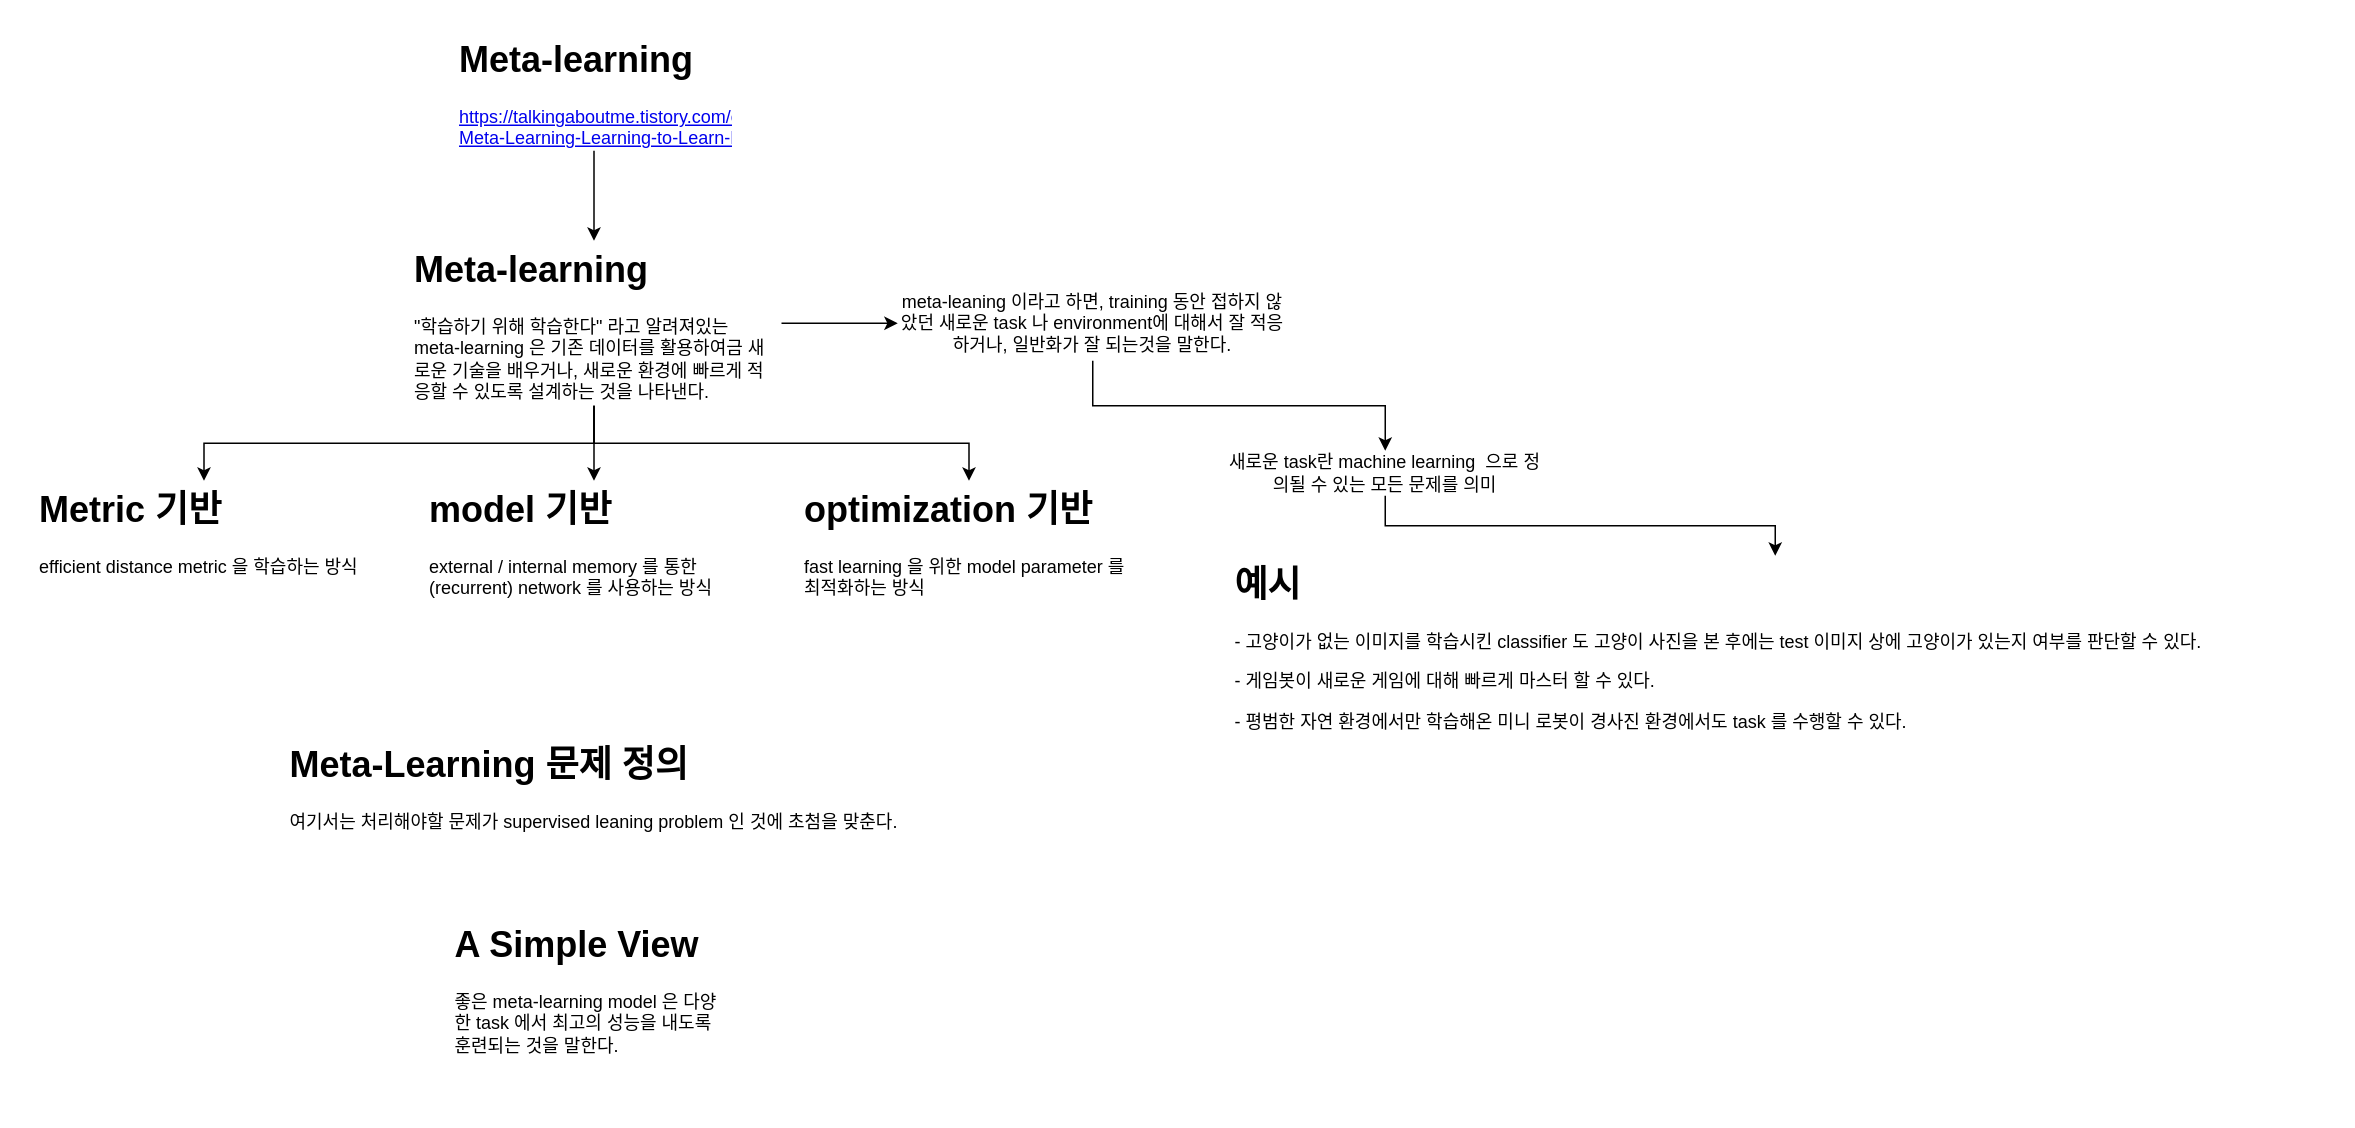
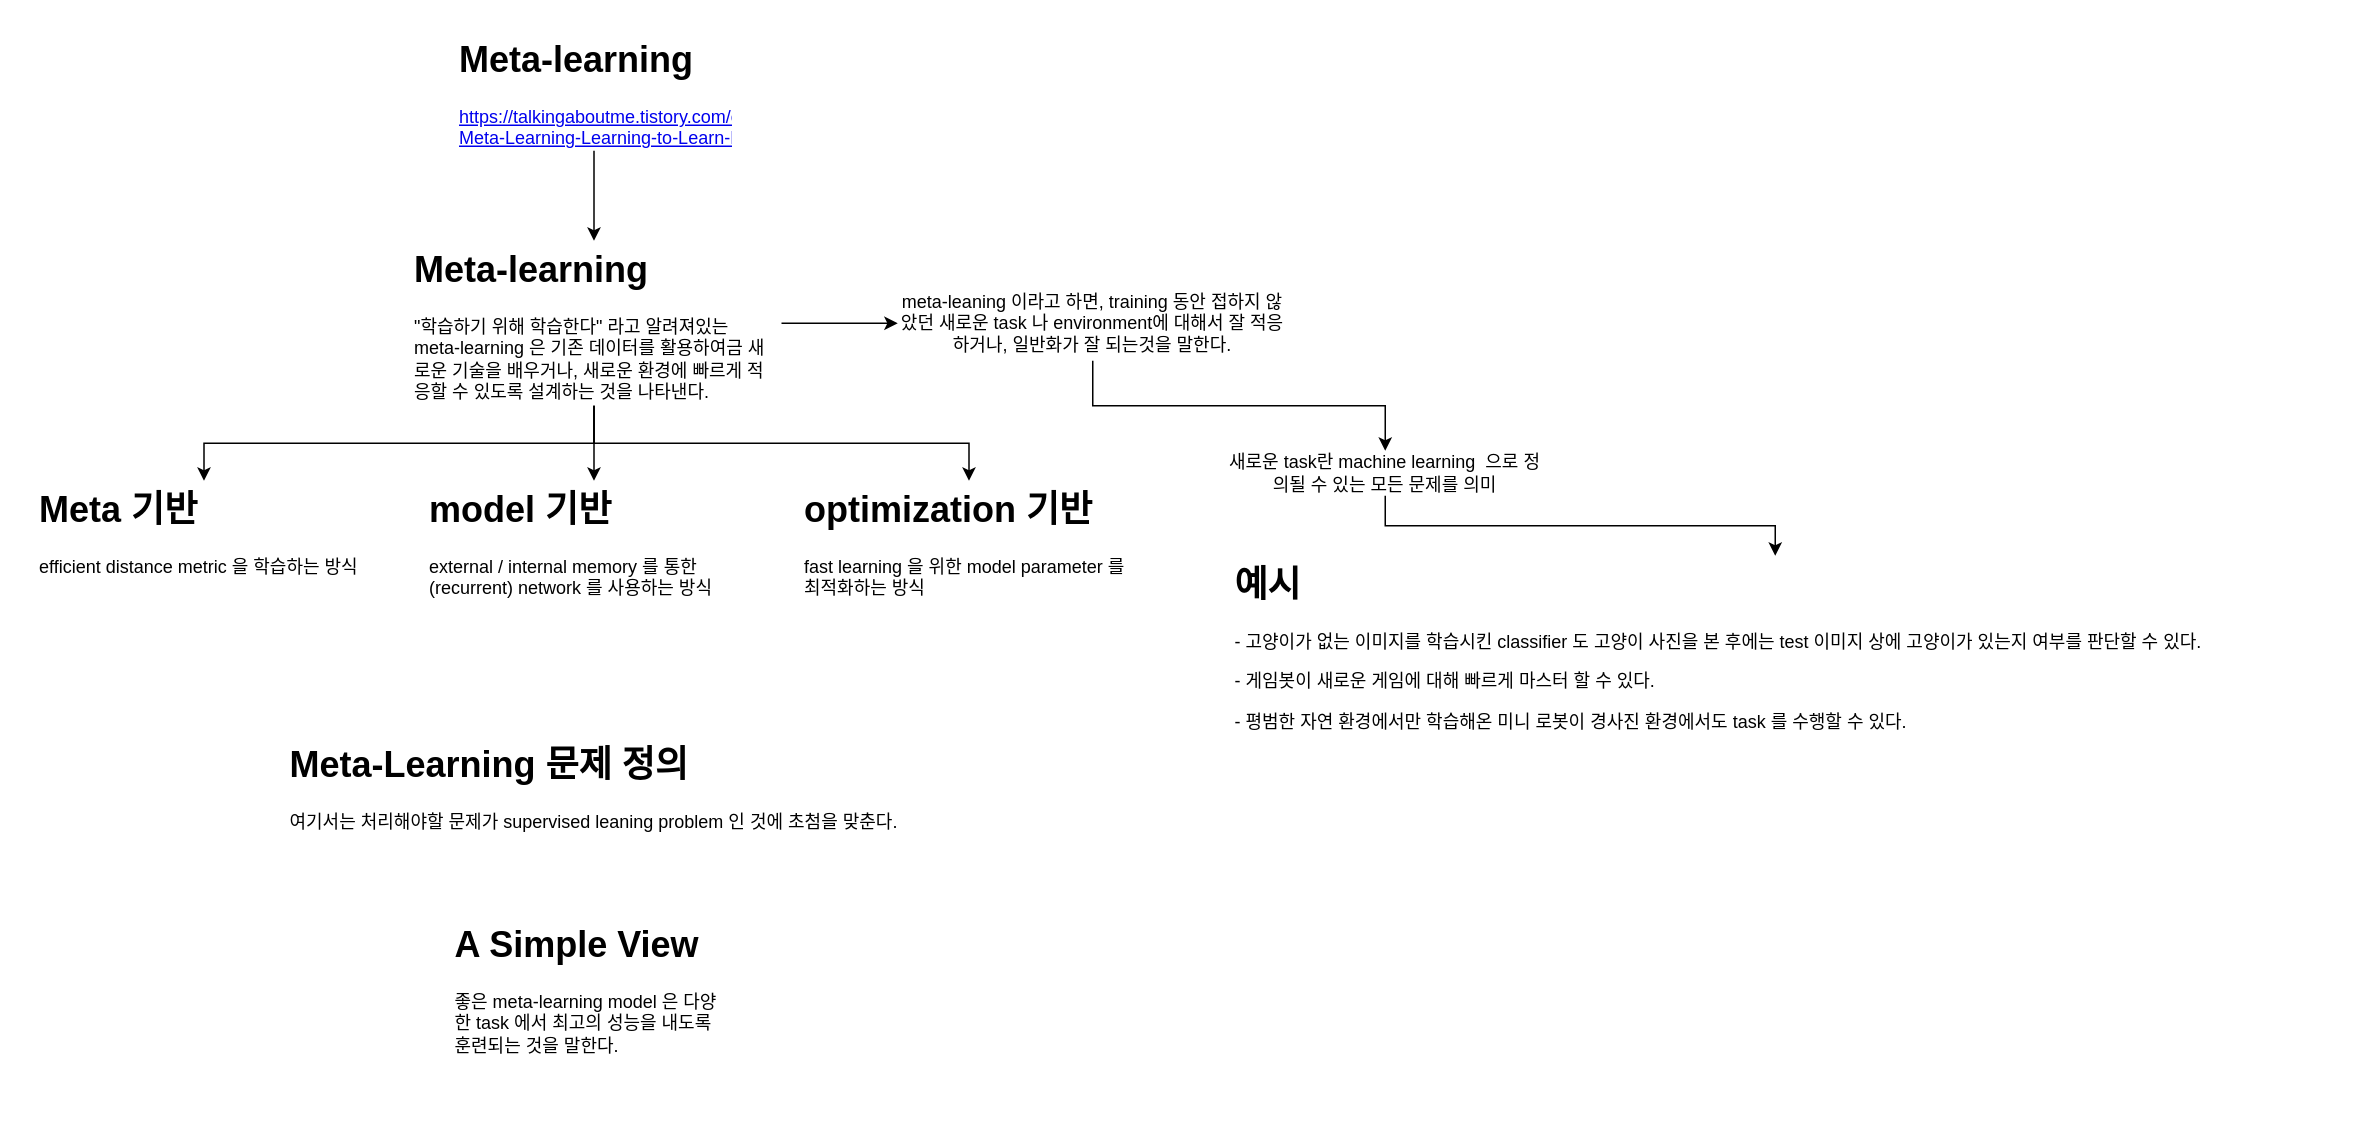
node "Metric 기반efficient distance metric 을 학습하는 방식": label "Metric 기반efficient distance metric 을 학습하는 방식" -> "Meta 기반efficient distance metric 을 학습하는 방식"
